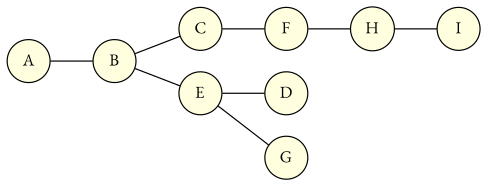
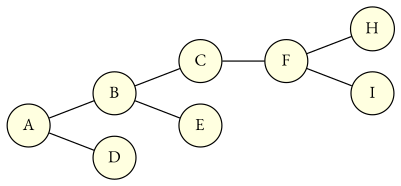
edge "H" -- "I": now "F" -- "I"
edge "E" -- "D": now "A" -- "D"
node "G": removed
